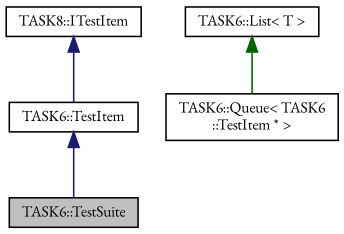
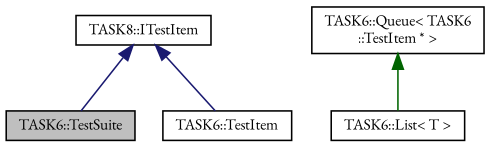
edge "TASK6::Queue< TASK6 ::TestItem * >" -> "TASK6::List< T >": reversed
edge "TASK6::TestSuite" -> "TASK6::TestItem": now "TASK6::TestSuite" -> "TASK8::ITestItem"
